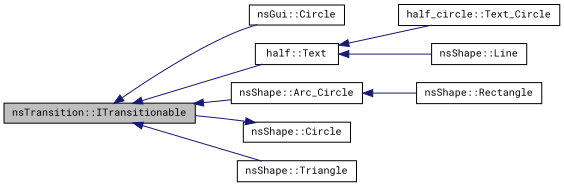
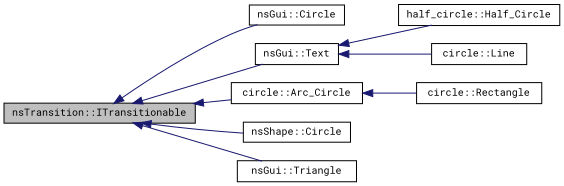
node "half_circle::Text_Circle": label "half_circle::Text_Circle" -> "half_circle::Half_Circle"
node "half::Text": label "half::Text" -> "nsGui::Text"
node "nsShape::Line": label "nsShape::Line" -> "circle::Line"
node "nsShape::Arc_Circle": label "nsShape::Arc_Circle" -> "circle::Arc_Circle"
node "nsShape::Rectangle": label "nsShape::Rectangle" -> "circle::Rectangle"
edge "nsTransition::ITransitionable" -> "nsShape::Circle": reversed
node "nsShape::Triangle": label "nsShape::Triangle" -> "nsGui::Triangle"
